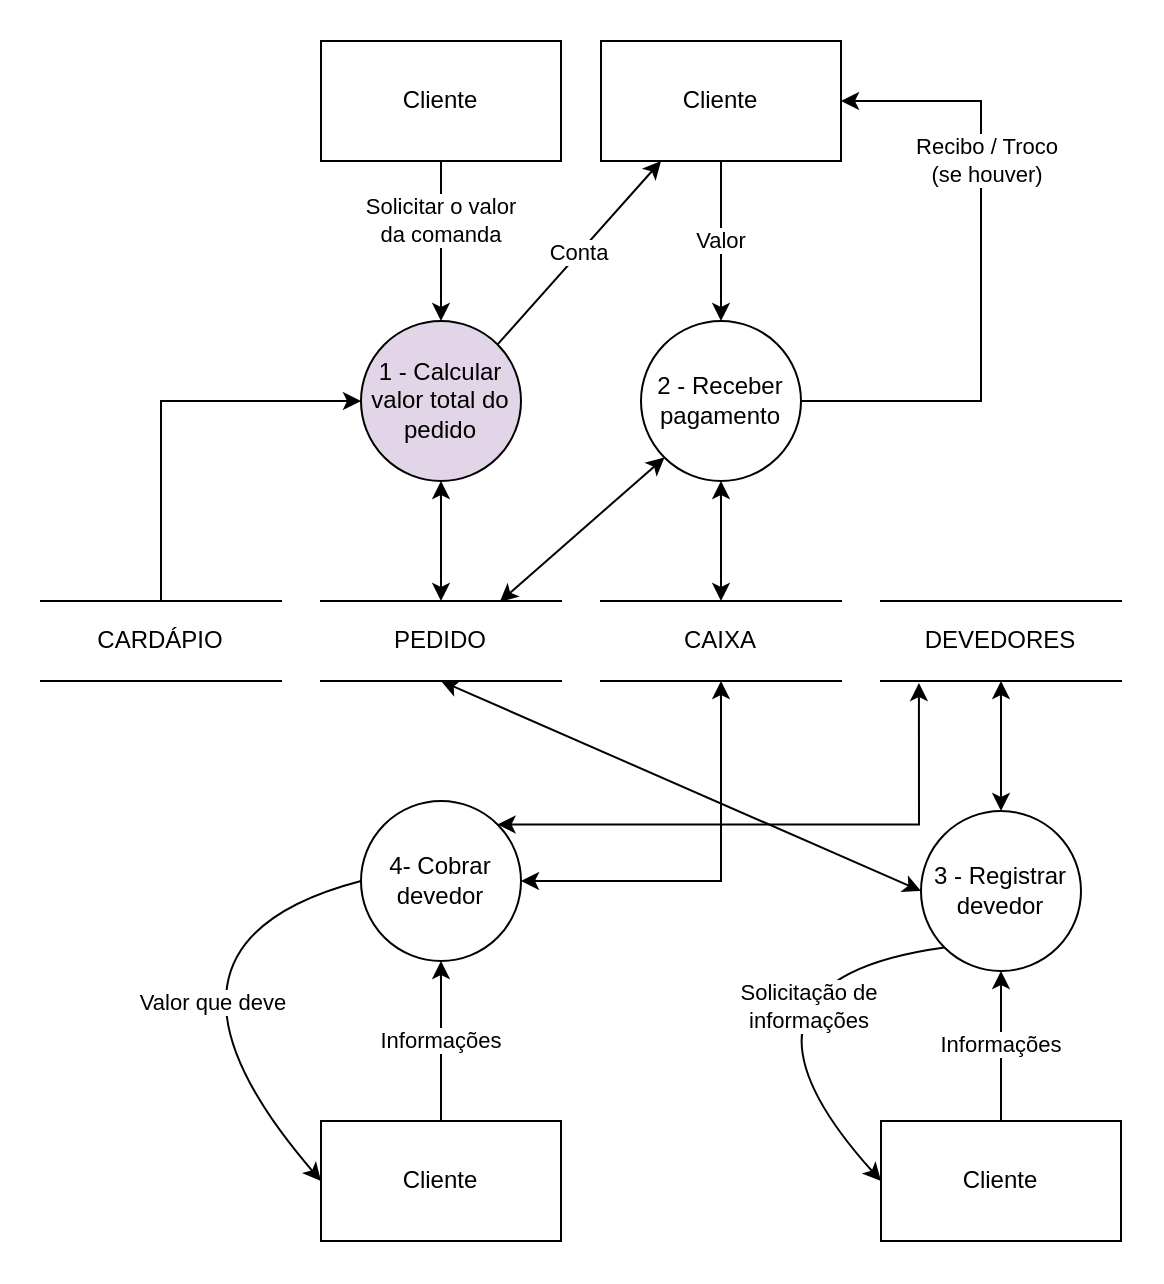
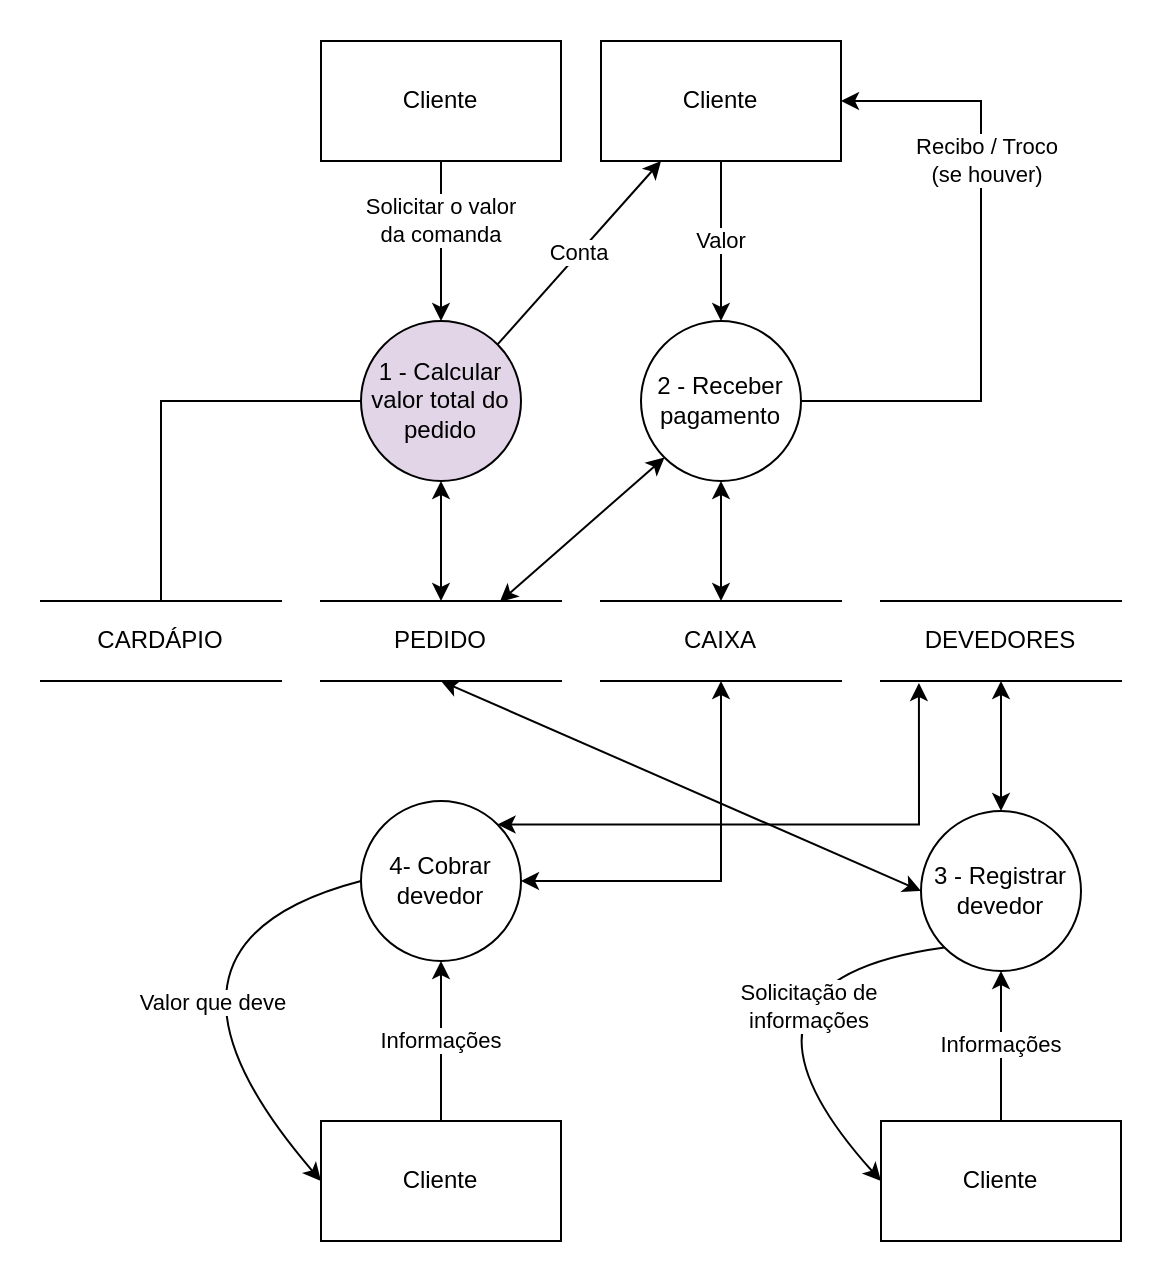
edge "CARDÁPIO" -> "1 - Calcular valor total do pedido": arrowhead classic -> none
